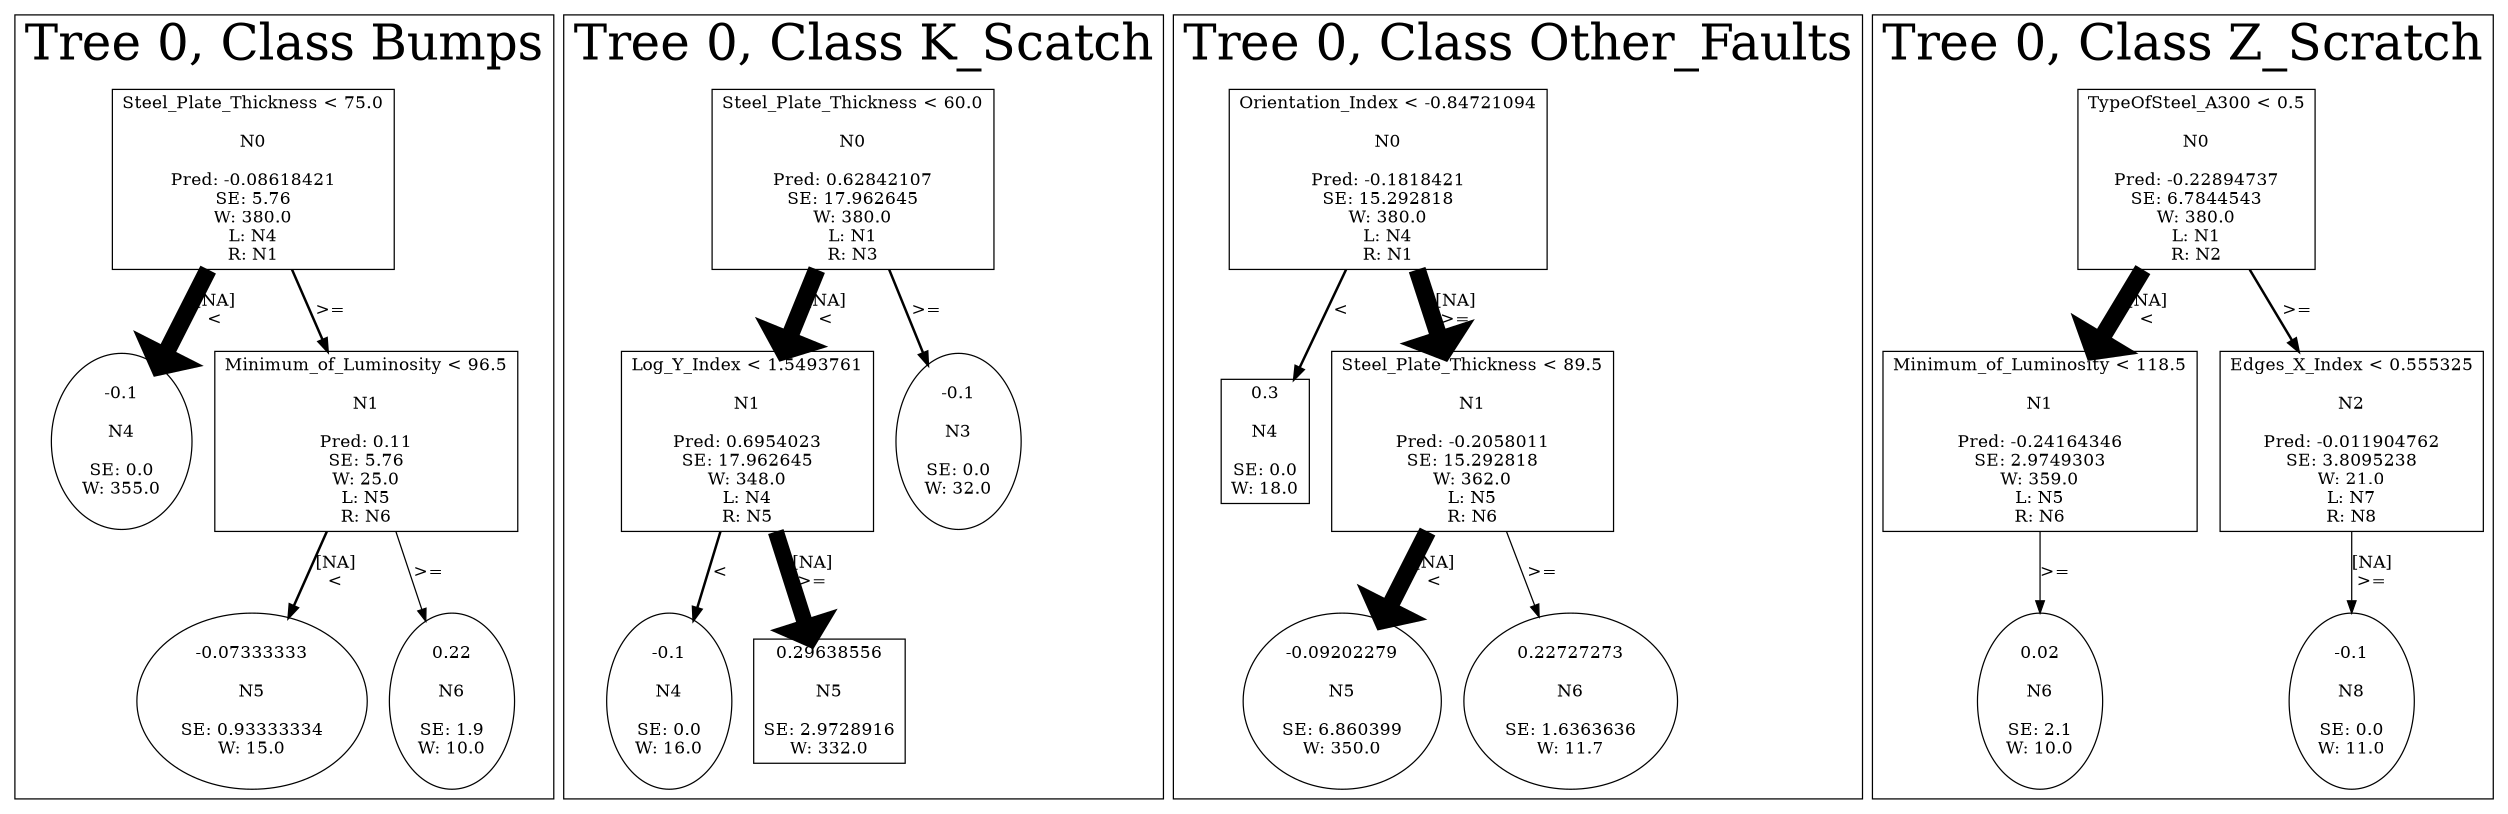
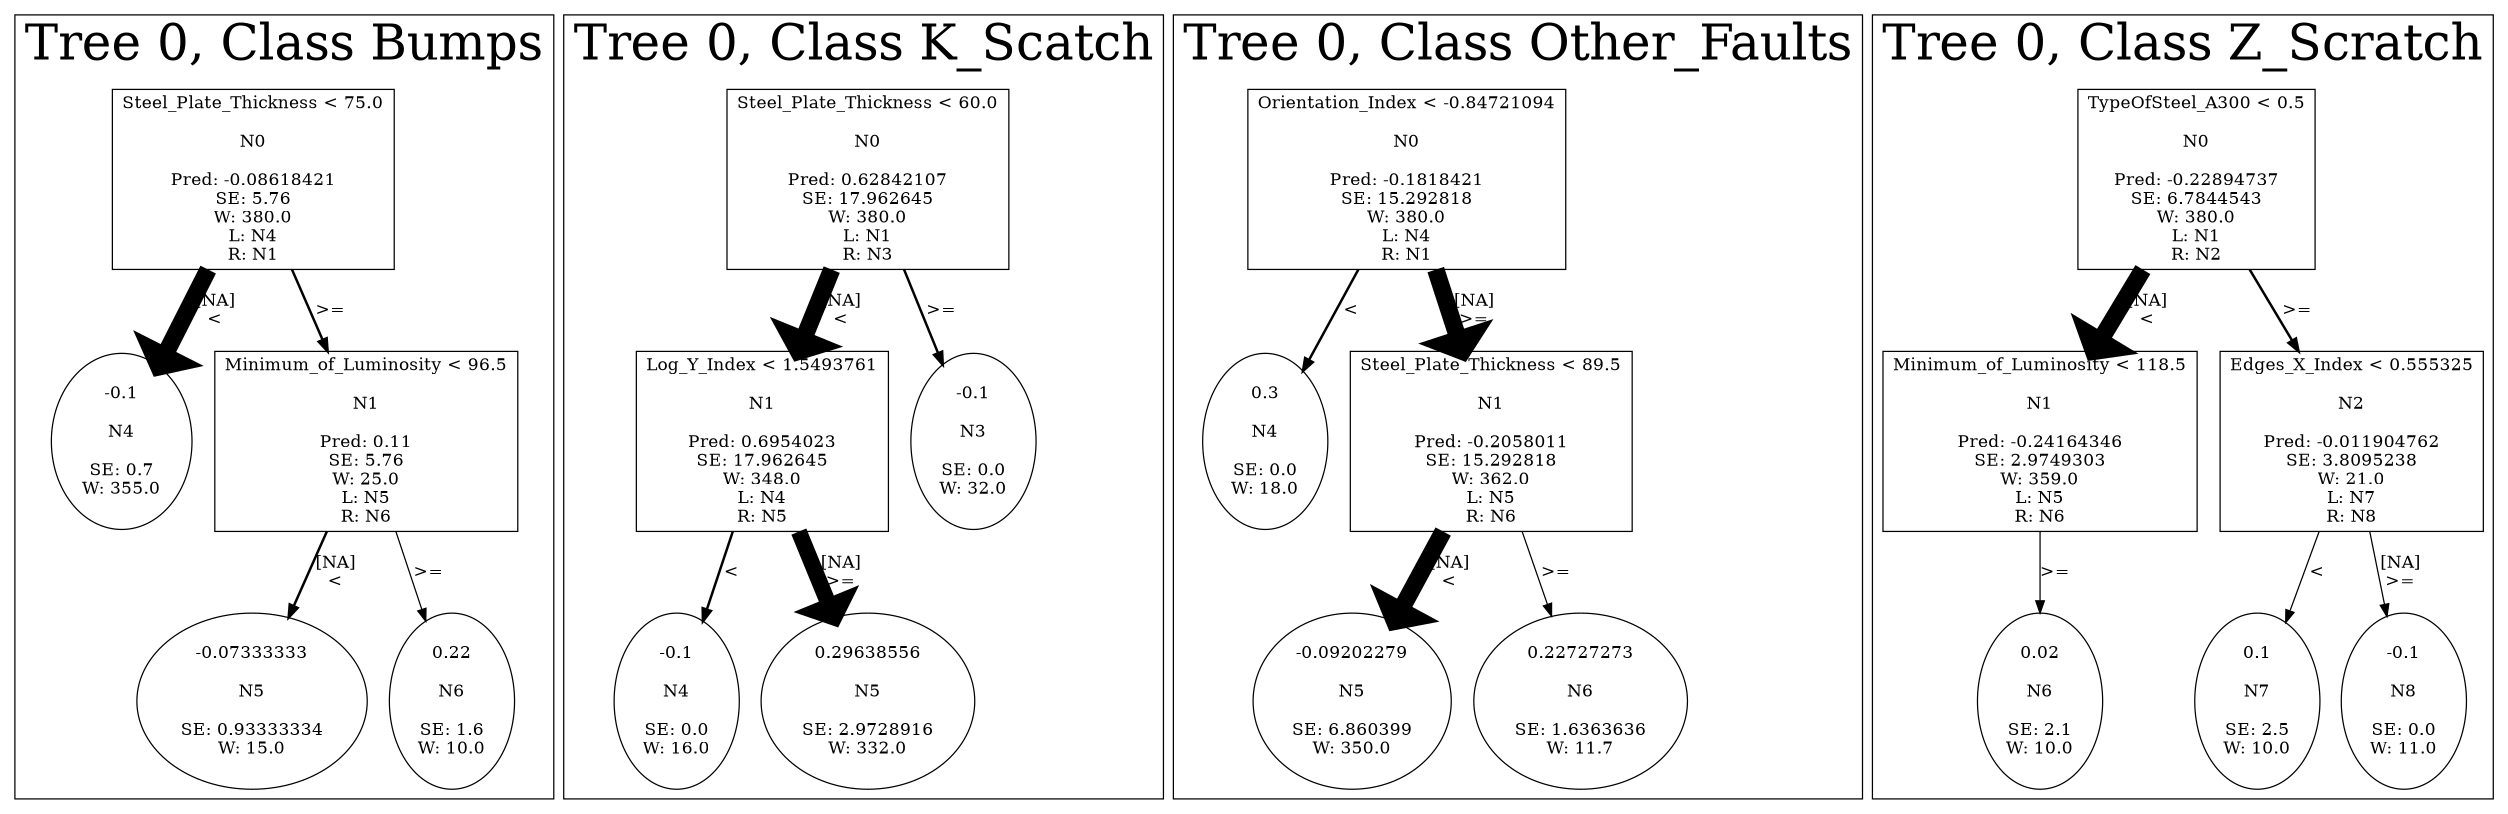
node "-0.1 N4 SE: 0.0 W: 355.0": label "-0.1 N4 SE: 0.0 W: 355.0" -> "-0.1 N4 SE: 0.7 W: 355.0"
node "0.3 N4 SE: 0.0 W: 18.0": shape box -> ellipse
node "0.22 N6 SE: 1.9 W: 10.0": label "0.22 N6 SE: 1.9 W: 10.0" -> "0.22 N6 SE: 1.6 W: 10.0"
node "0.29638556 N5 SE: 2.9728916 W: 332.0": shape box -> ellipse
node "0.1 N7 SE: 2.5 W: 10.0": added
